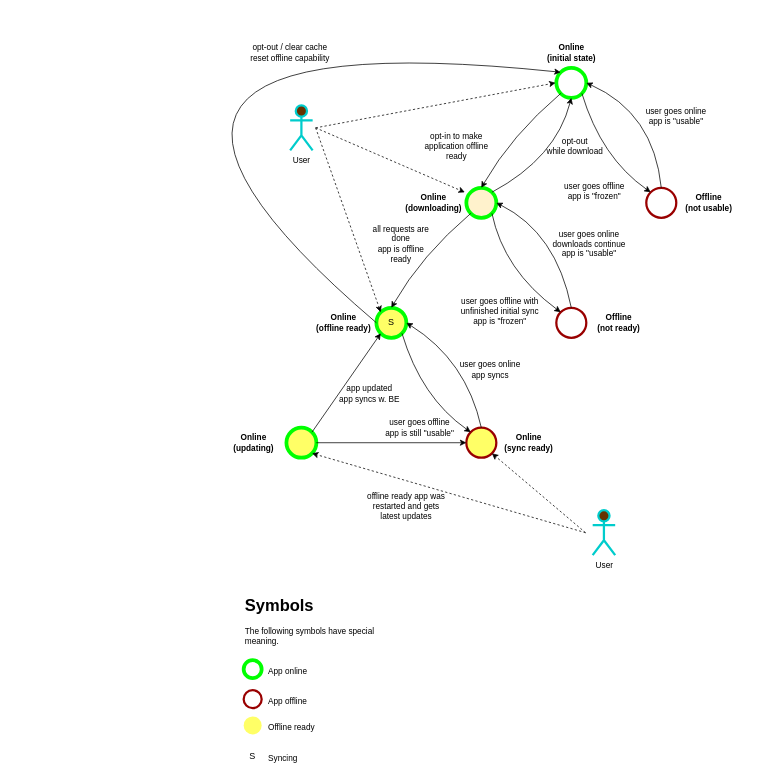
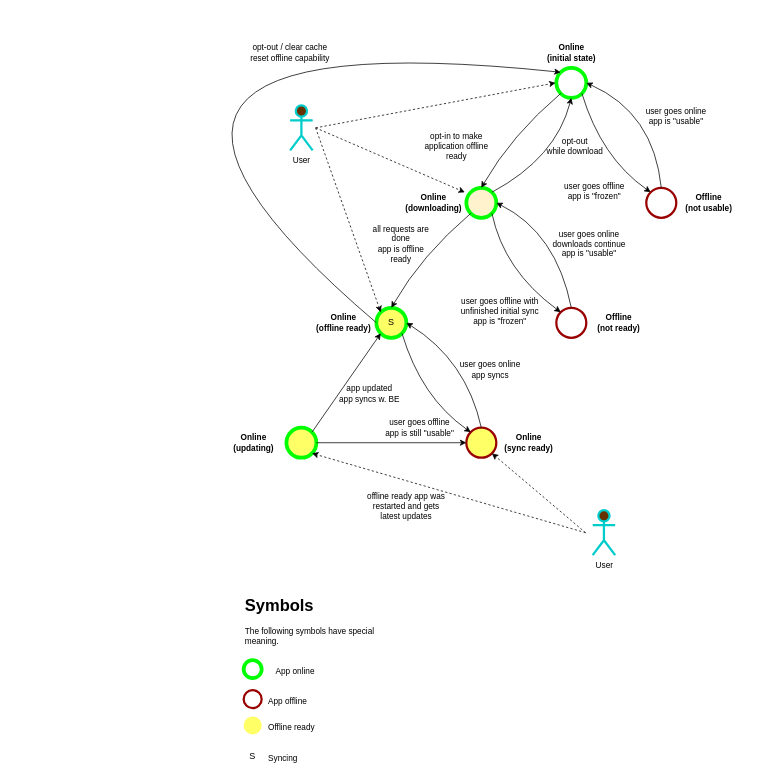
node "App online": moved (293, 672) -> (301, 672)
